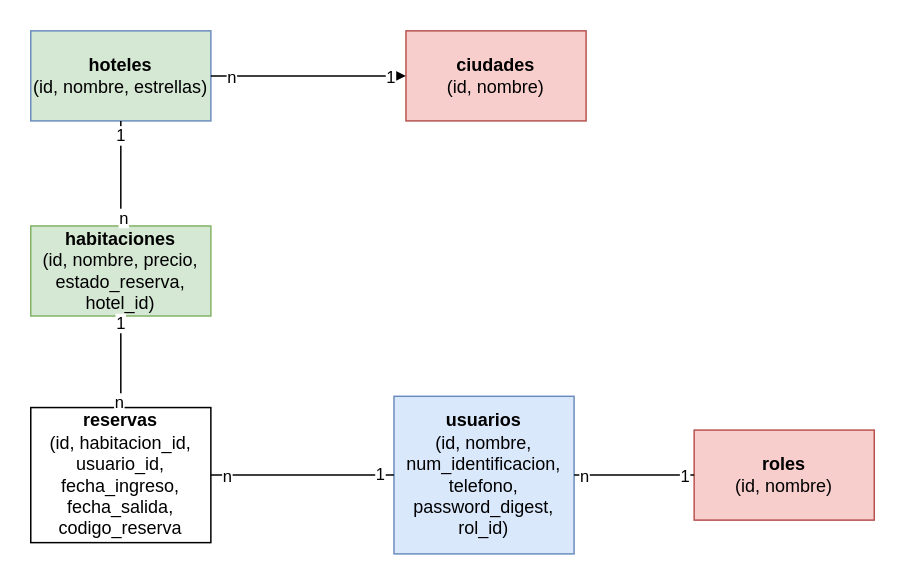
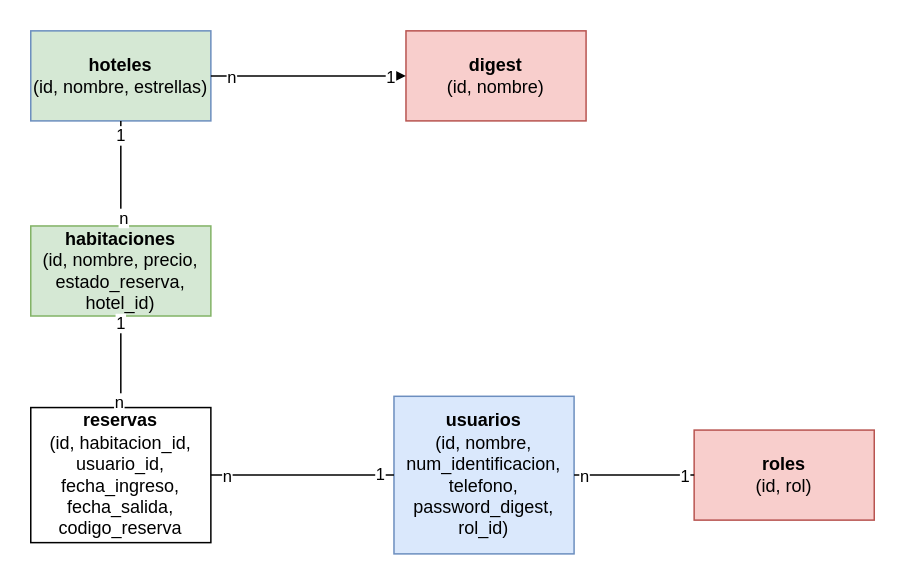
node "ciudades (id, nombre)": label "ciudades (id, nombre)" -> "digest (id, nombre)"
node "roles (id, nombre)": label "roles (id, nombre)" -> "roles (id, rol)"
